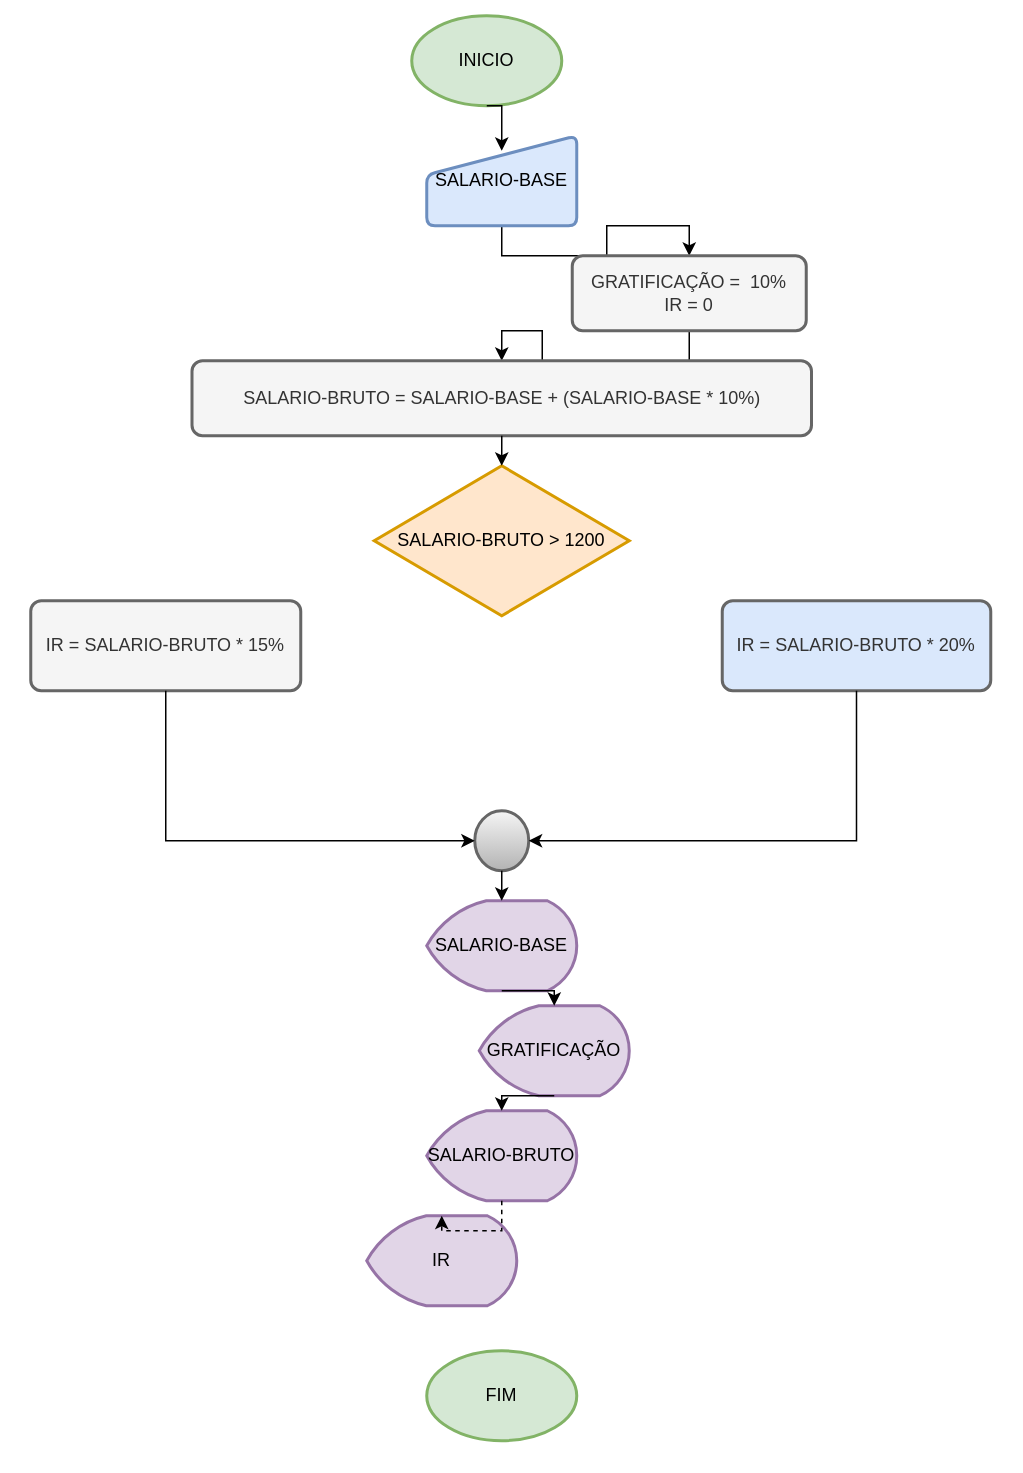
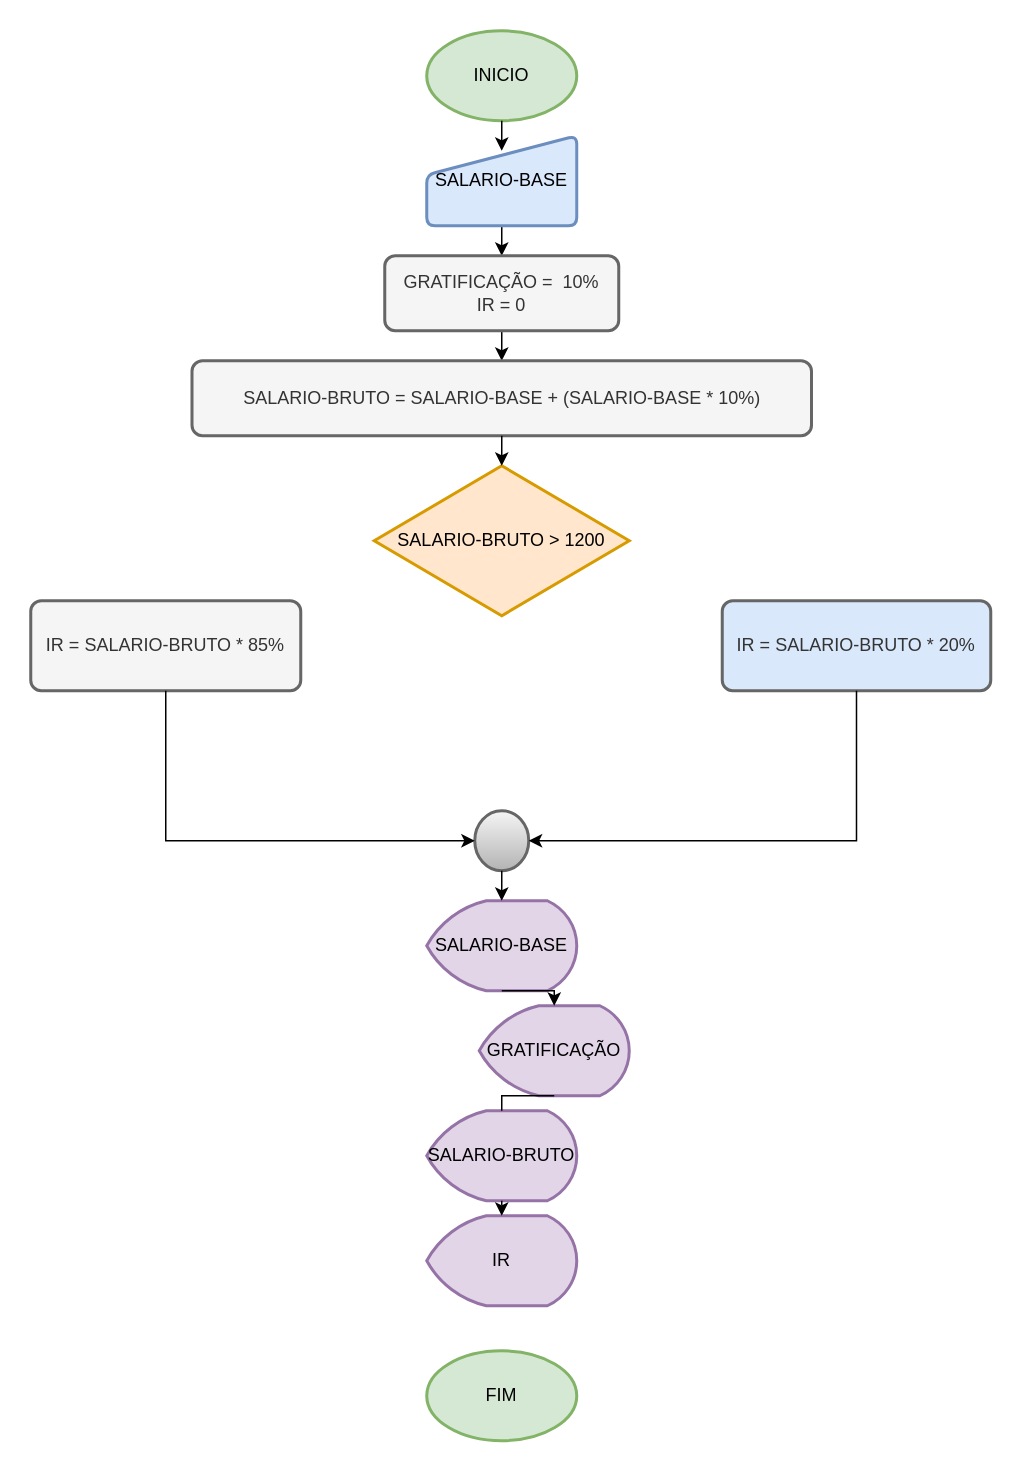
node "INICIO": moved (487, 61) -> (502, 76)
node "GRATIFICAÇÃO = 10% IR = 0": moved (689, 293) -> (502, 293)
node "IR = SALARIO-BRUTO * 15%": label "IR = SALARIO-BRUTO * 15%" -> "IR = SALARIO-BRUTO * 85%"
edge "GRATIFICAÇÃO" -> "SALARIO-BRUTO": arrowhead classic -> none
node "IR": moved (442, 1261) -> (502, 1261)
